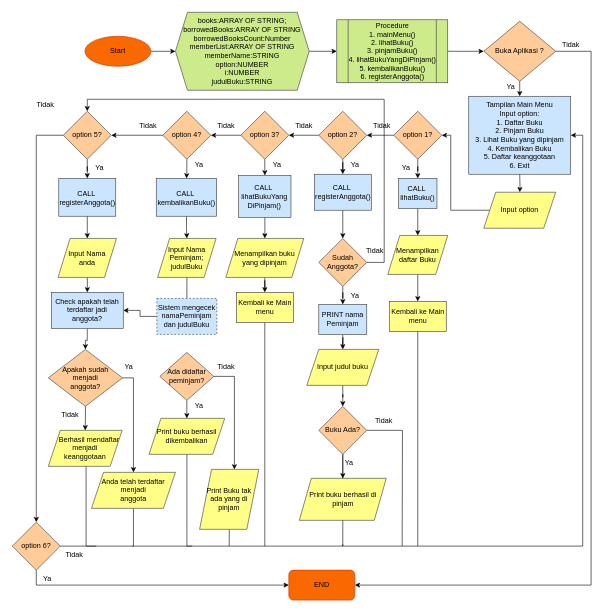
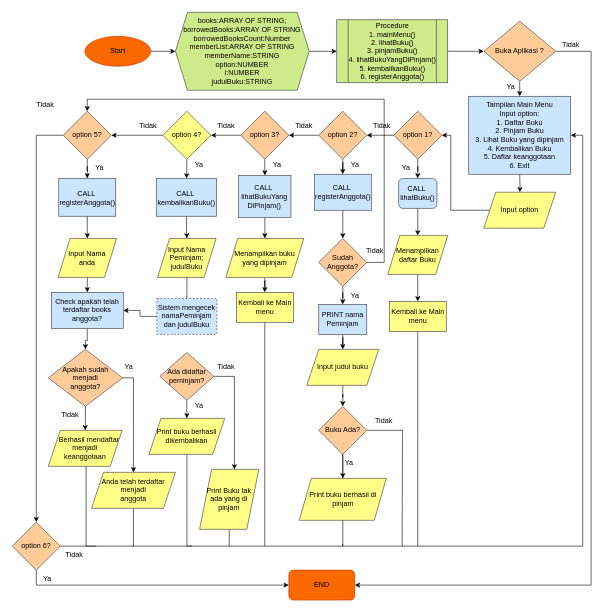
node "option 4?": fillcolor #ffcc99 -> #ffff88
node "CALL lihatBuku()": shape rectangle -> rounded rectangle
node "Check apakah telah terdaftar jadi anggota?": label "Check apakah telah terdaftar jadi anggota?" -> "Check apakah telah terdaftar books anggota?"
